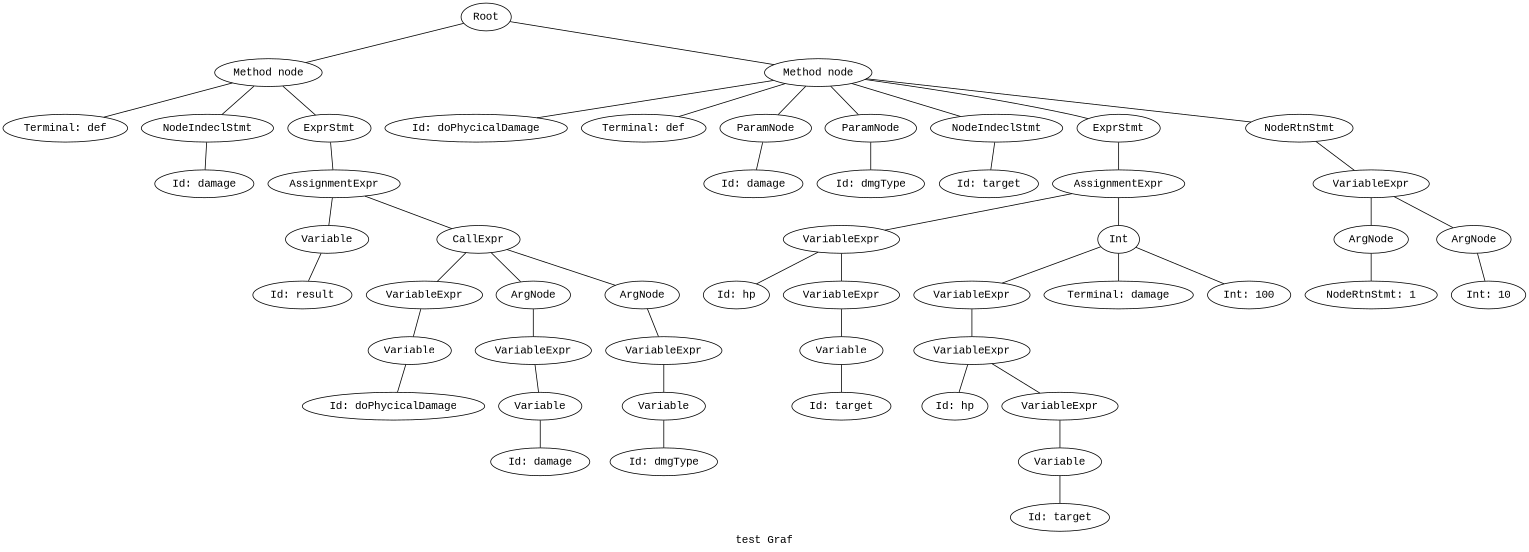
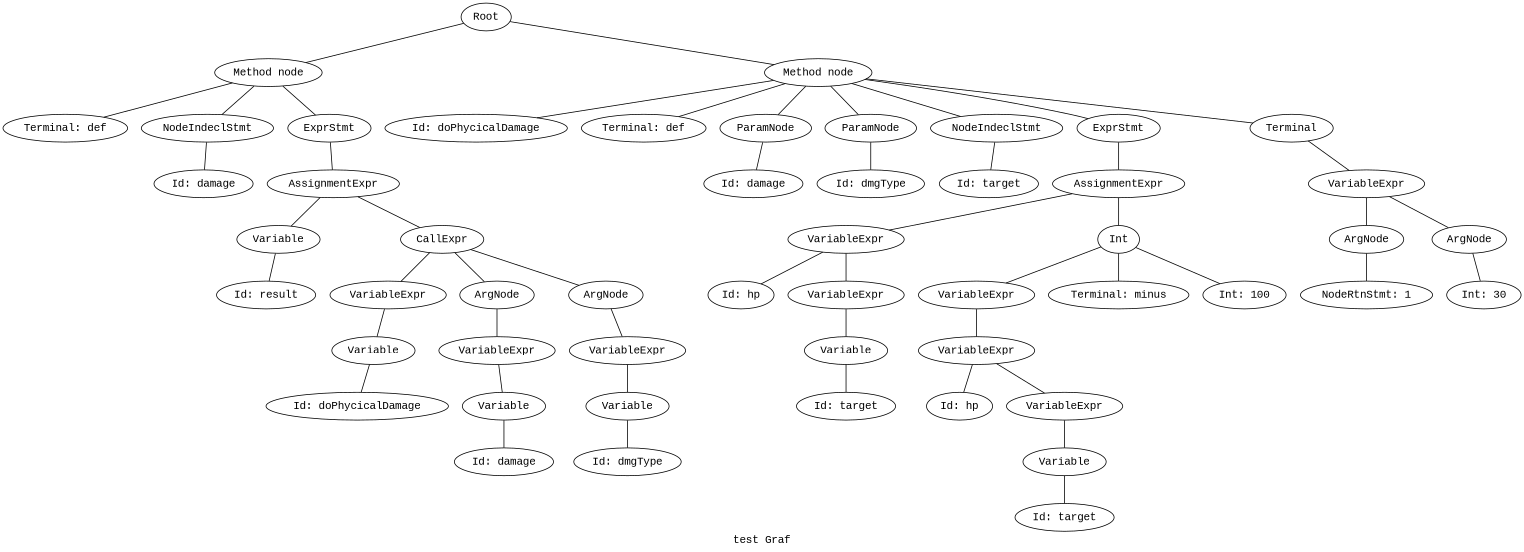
node "NodeRtnStmt": label "NodeRtnStmt" -> "Terminal"
node "Terminal: damage": label "Terminal: damage" -> "Terminal: minus"
node "Int: 10": label "Int: 10" -> "Int: 30"
